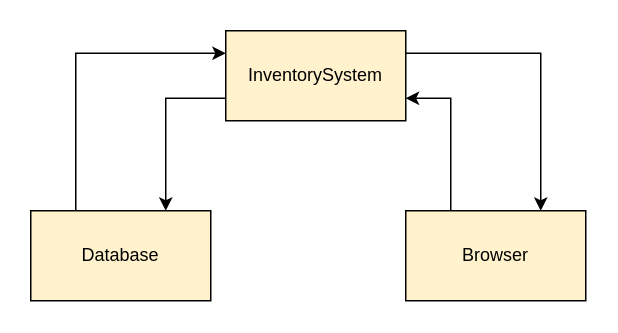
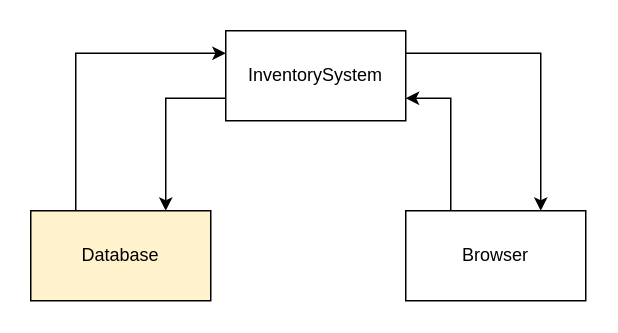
node "InventorySystem": fillcolor #fff2cc -> #ffffff
node "Browser": fillcolor #fff2cc -> #ffffff
